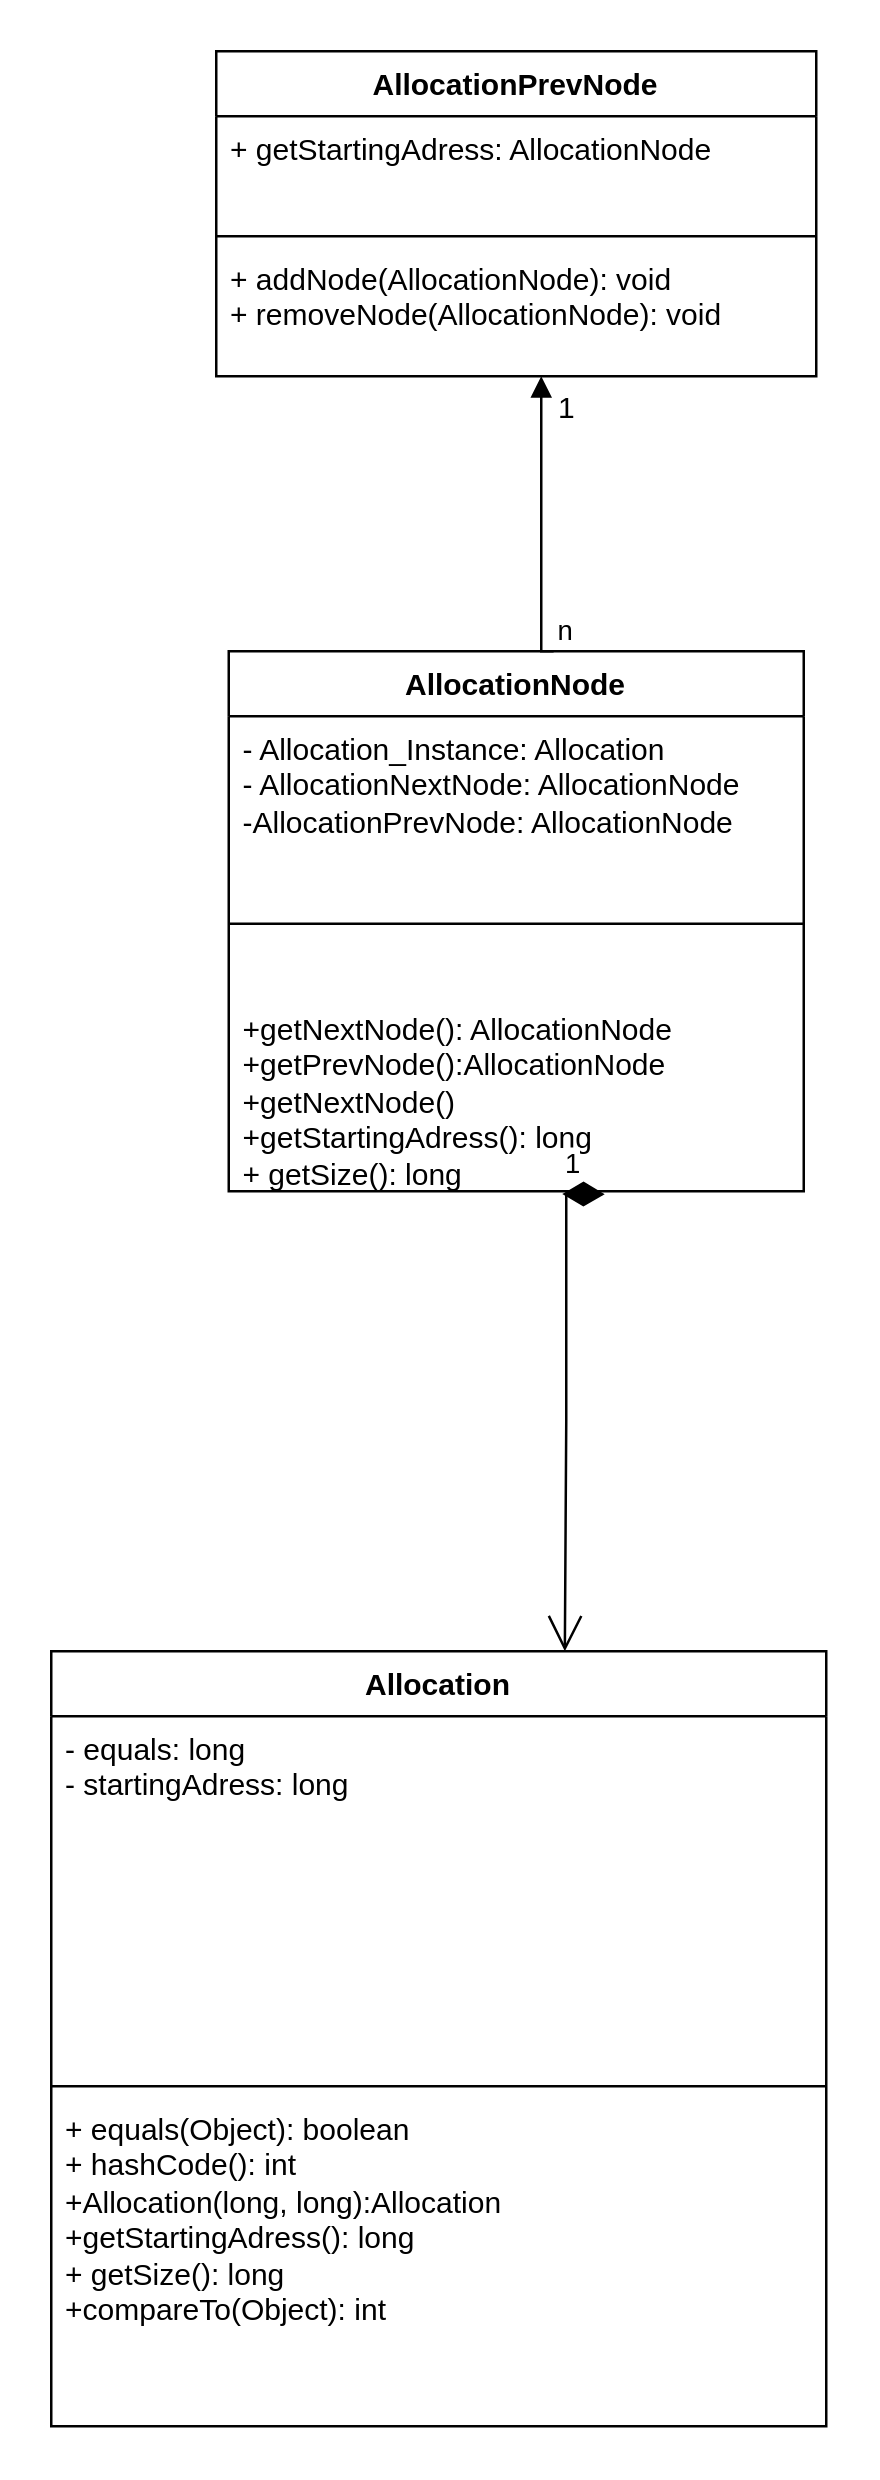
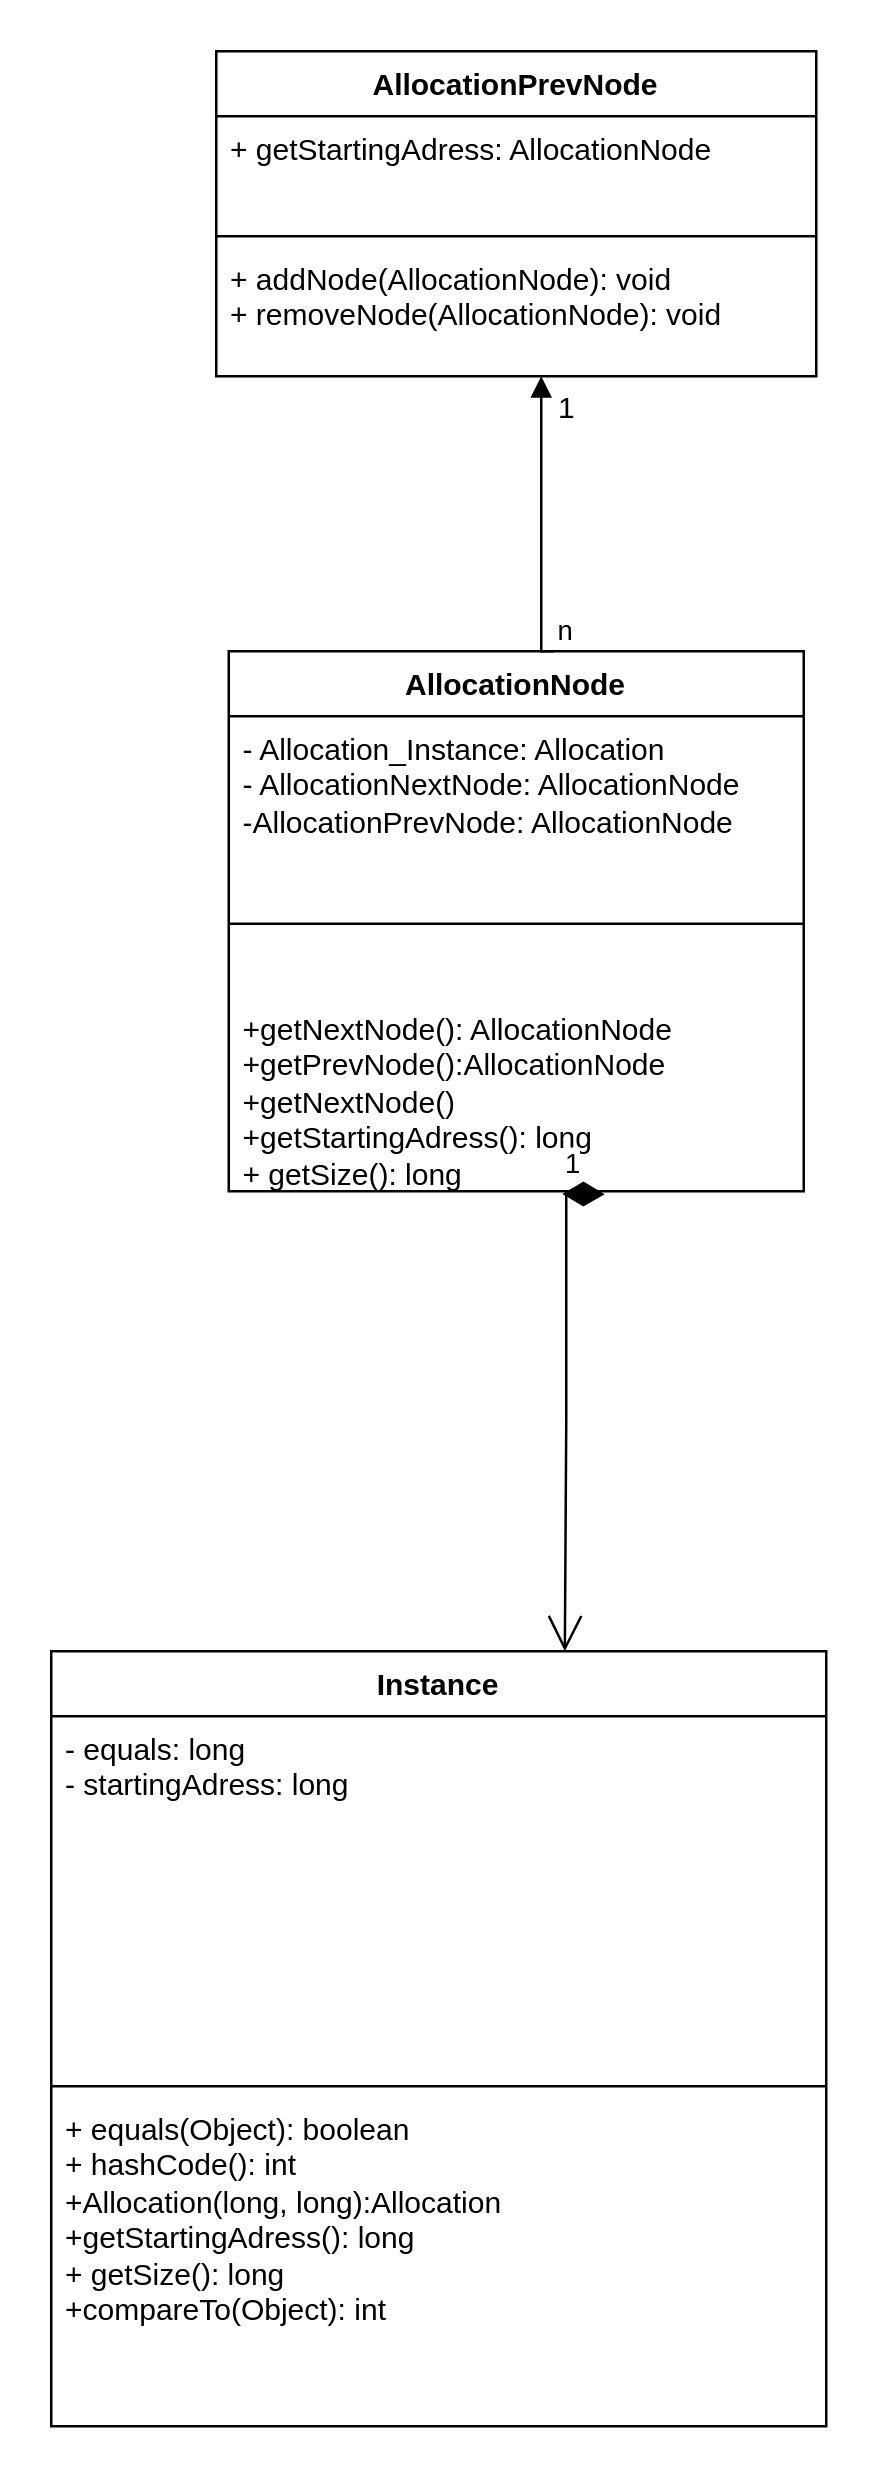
node "Allocation": label "Allocation" -> "Instance"
